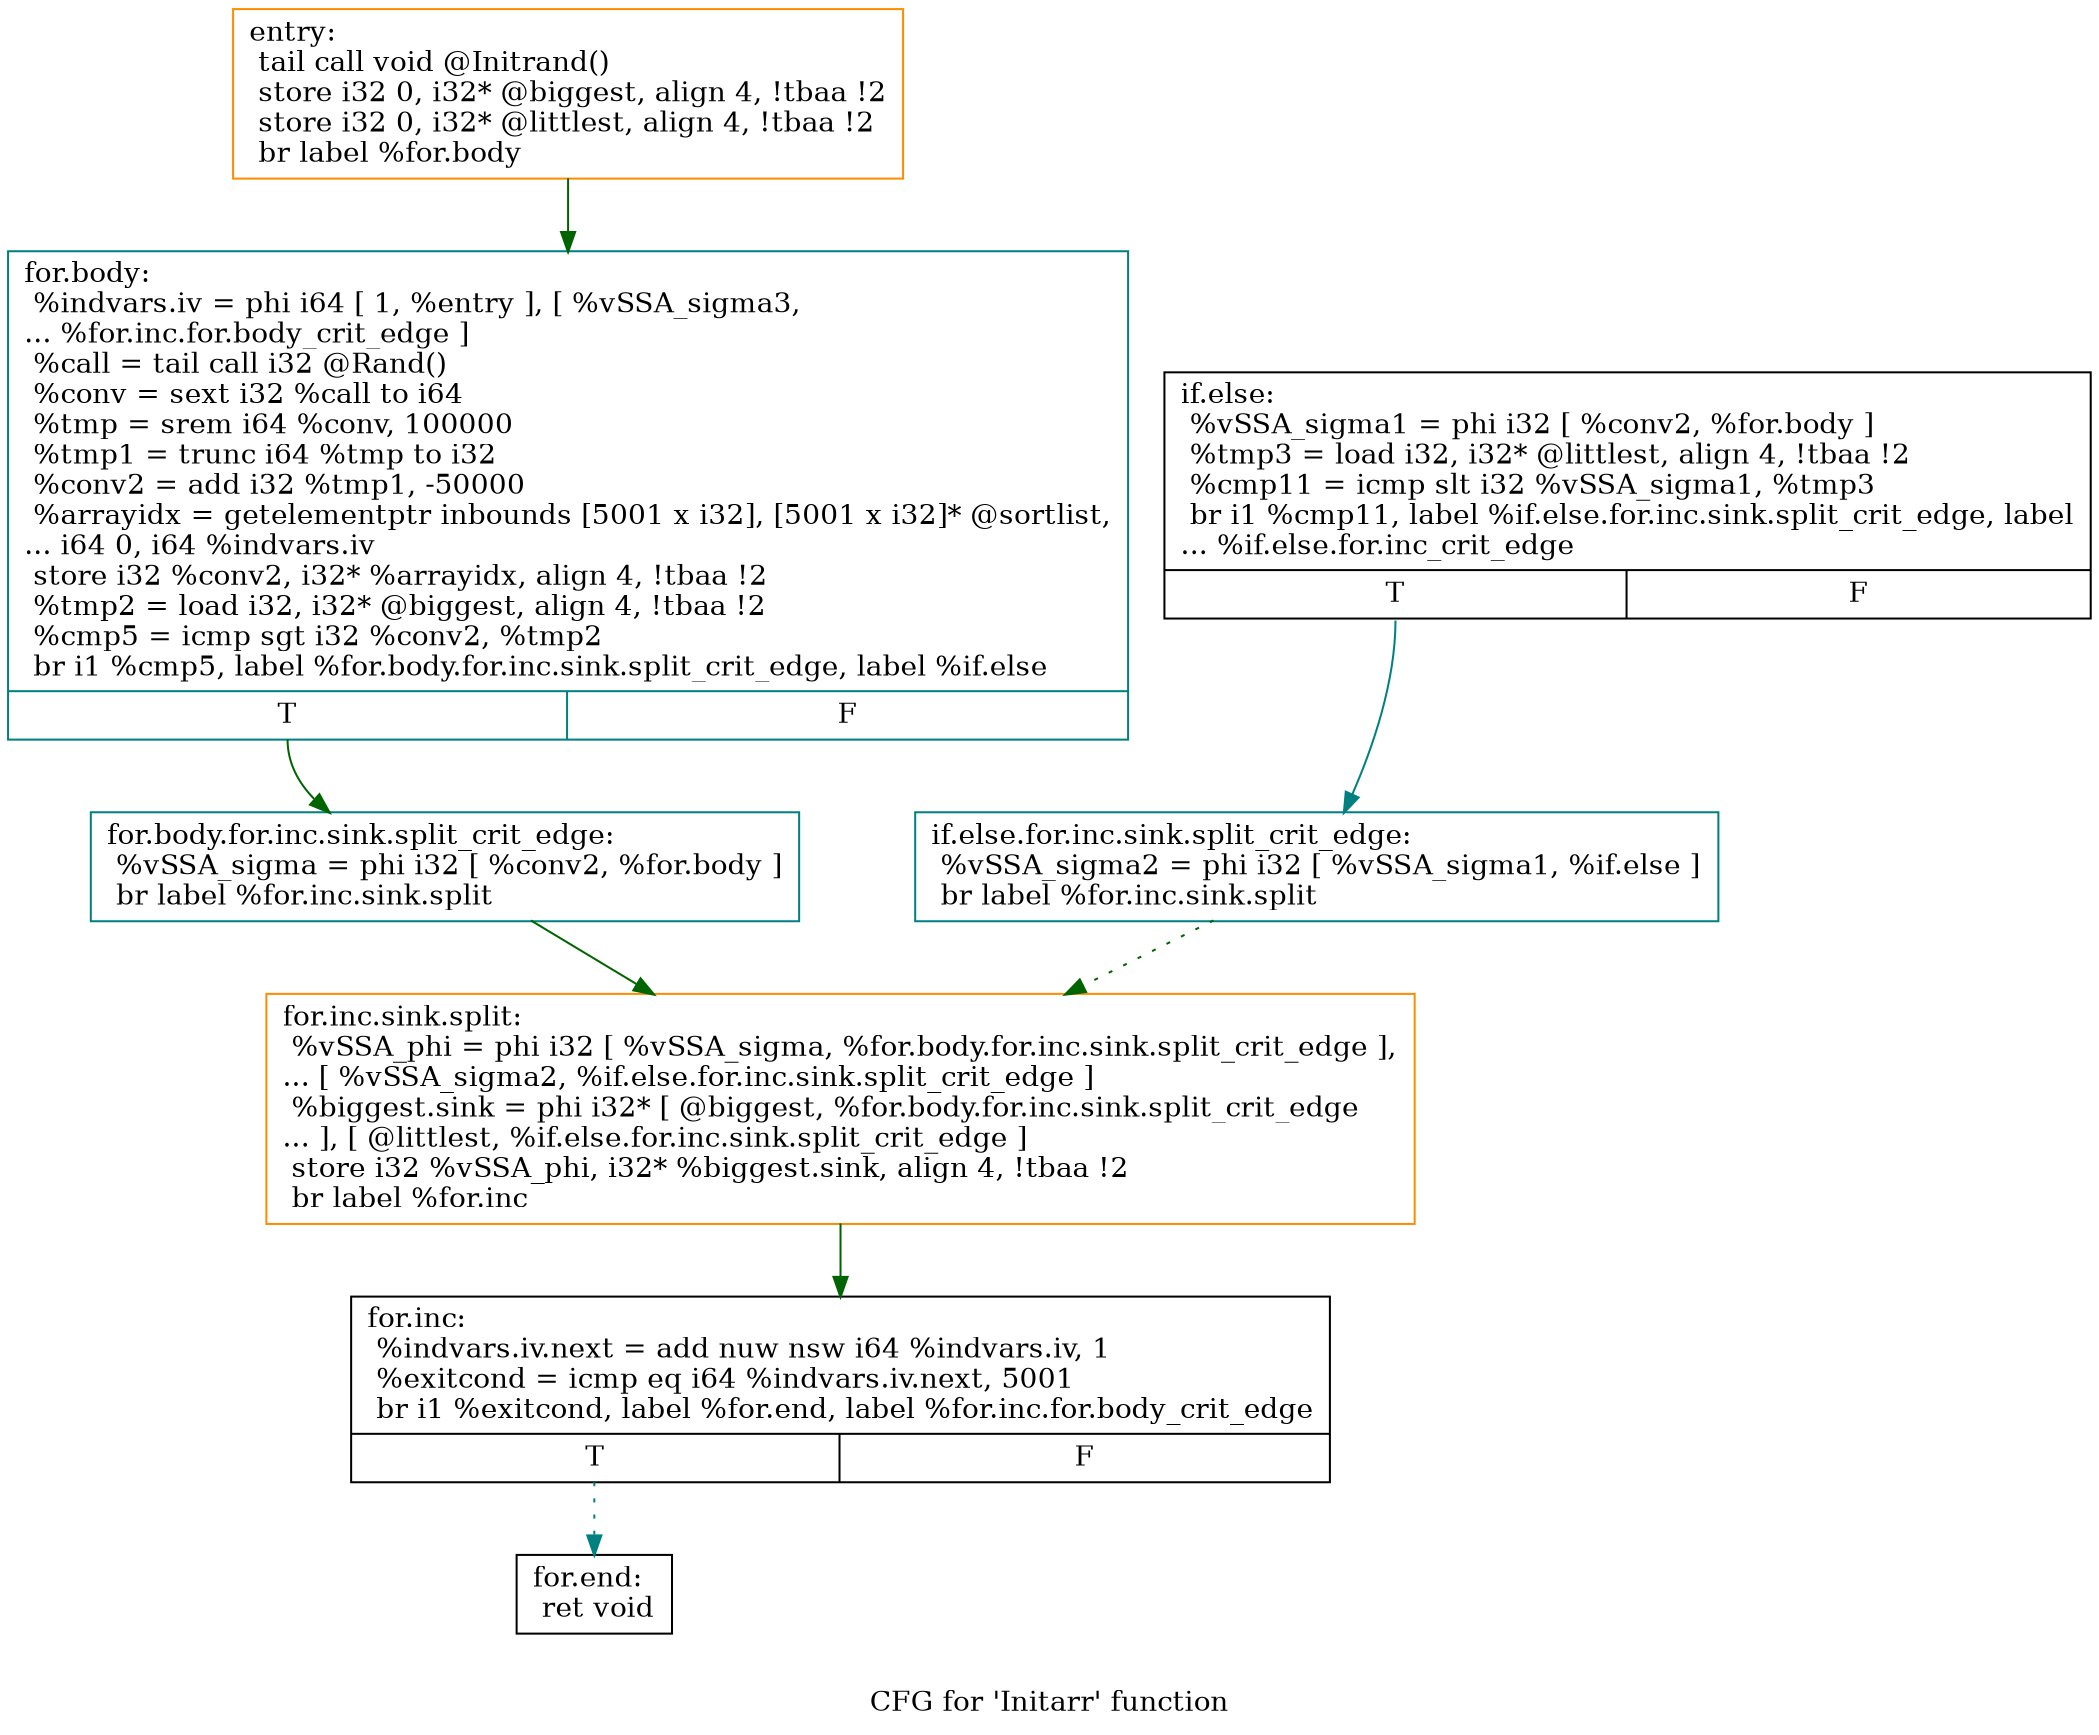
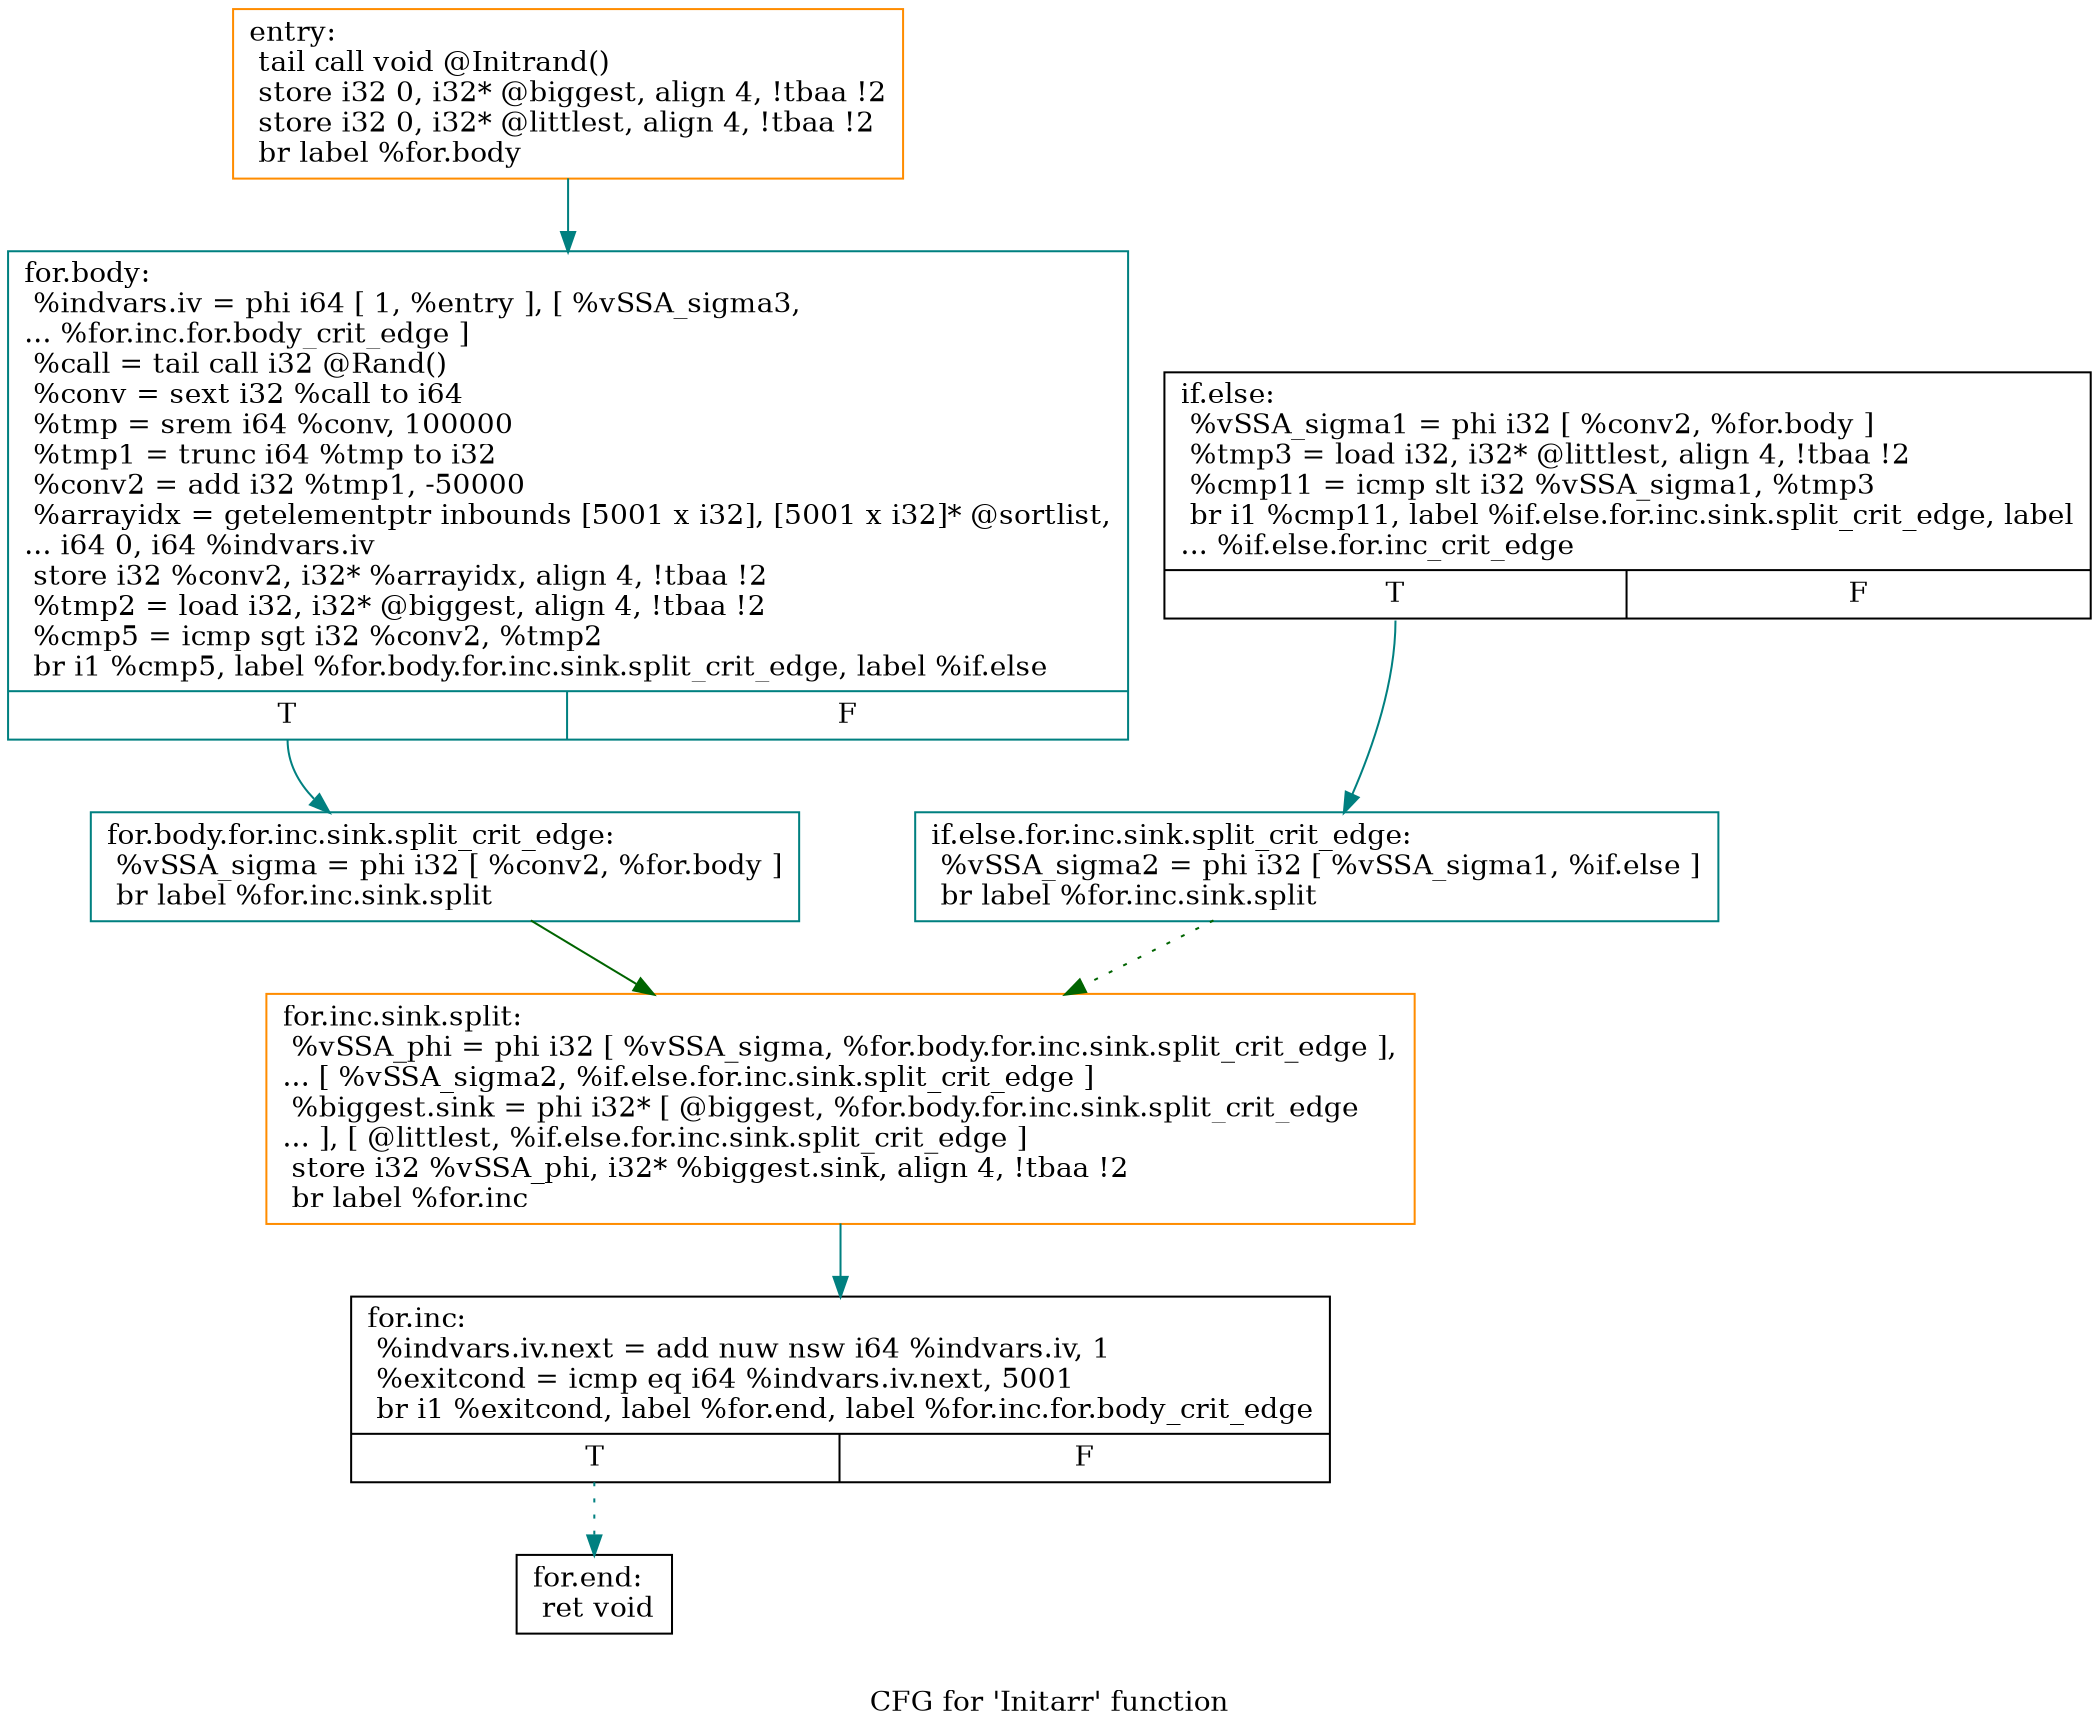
edge "entry:" -> "for.body:": color darkgreen -> teal
edge "for.body:" -> "for.body.for.inc.sink.split_crit_edge:": color darkgreen -> teal
edge "for.inc.sink.split:" -> "for.inc:": color darkgreen -> teal
